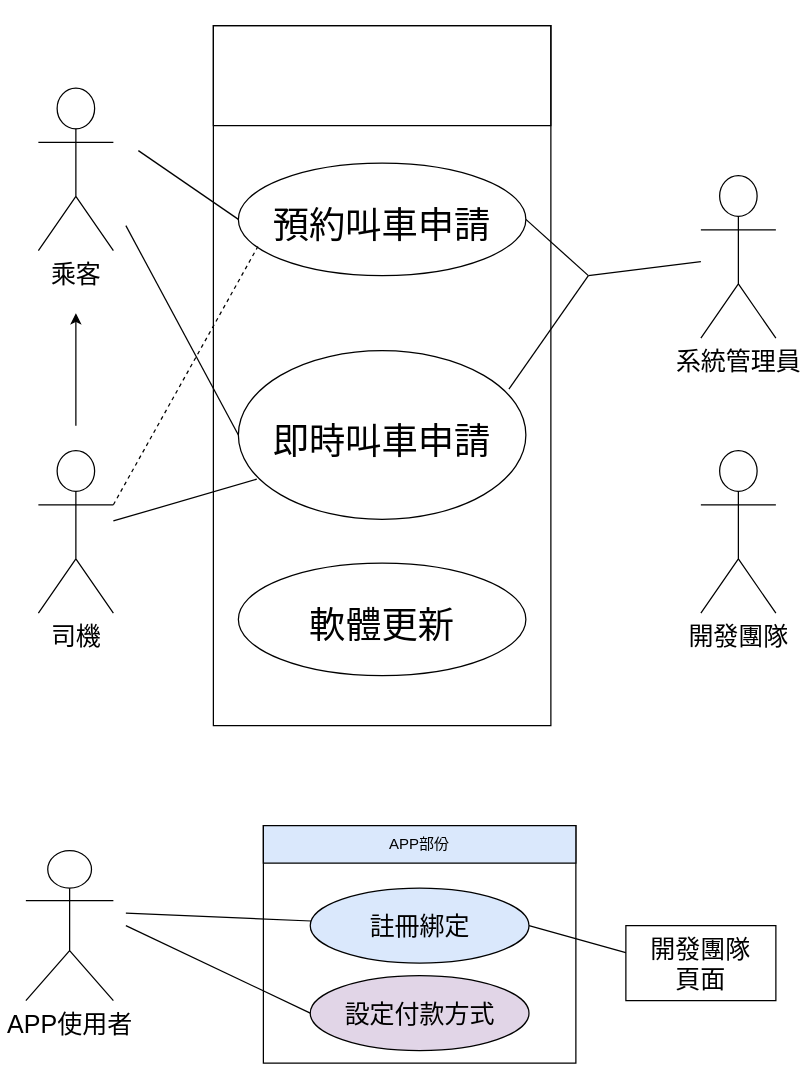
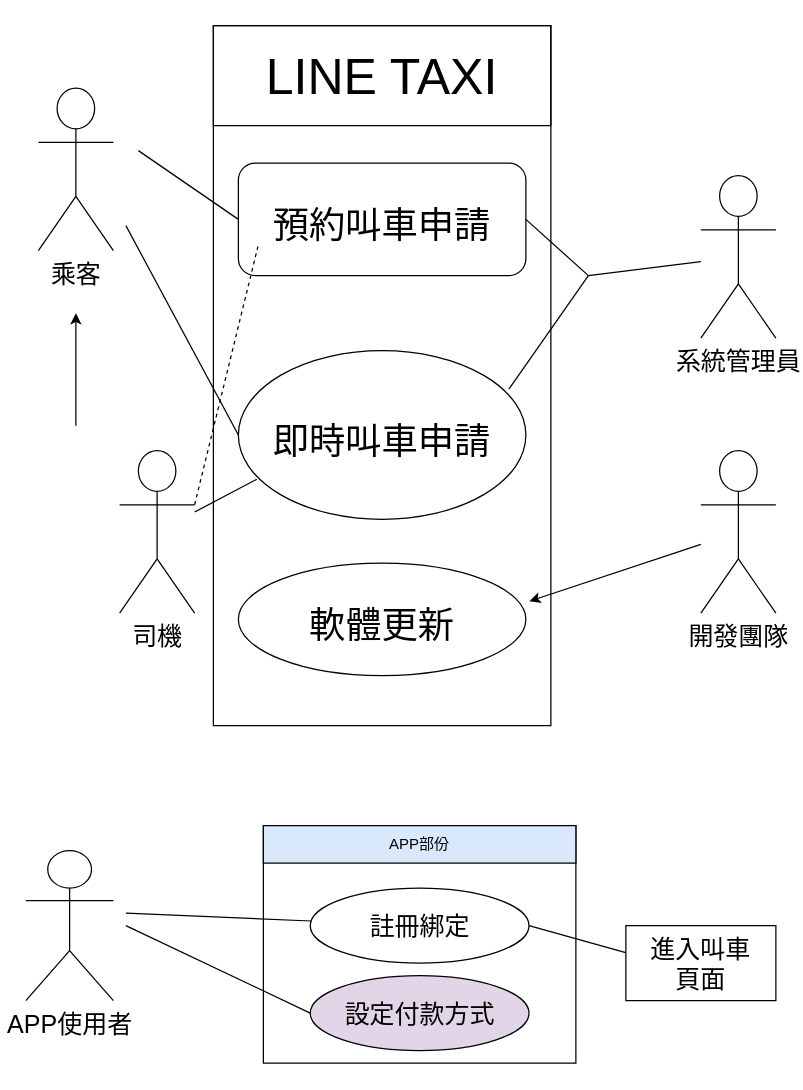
node "LINE TAXI": added
node "預約叫車申請": shape ellipse -> rounded rectangle
node "司機": moved (76, 532) -> (157, 532)
edge "開發團隊" -> "軟體更新": added
node "註冊綁定": fillcolor #dae8fc -> #ffffff
node "開發團隊 頁面": label "開發團隊 頁面" -> "進入叫車 頁面"
